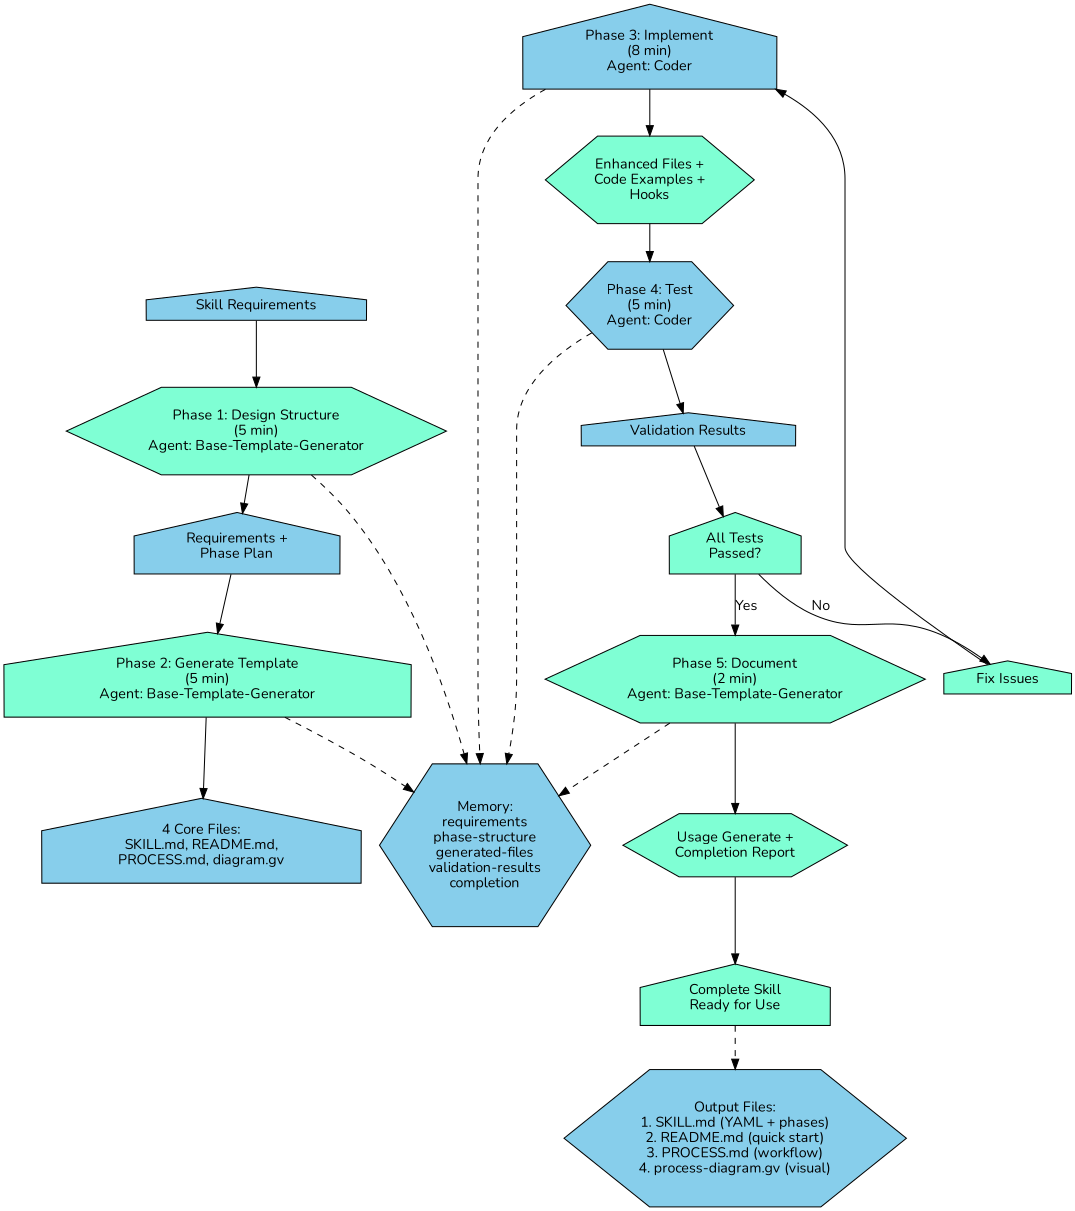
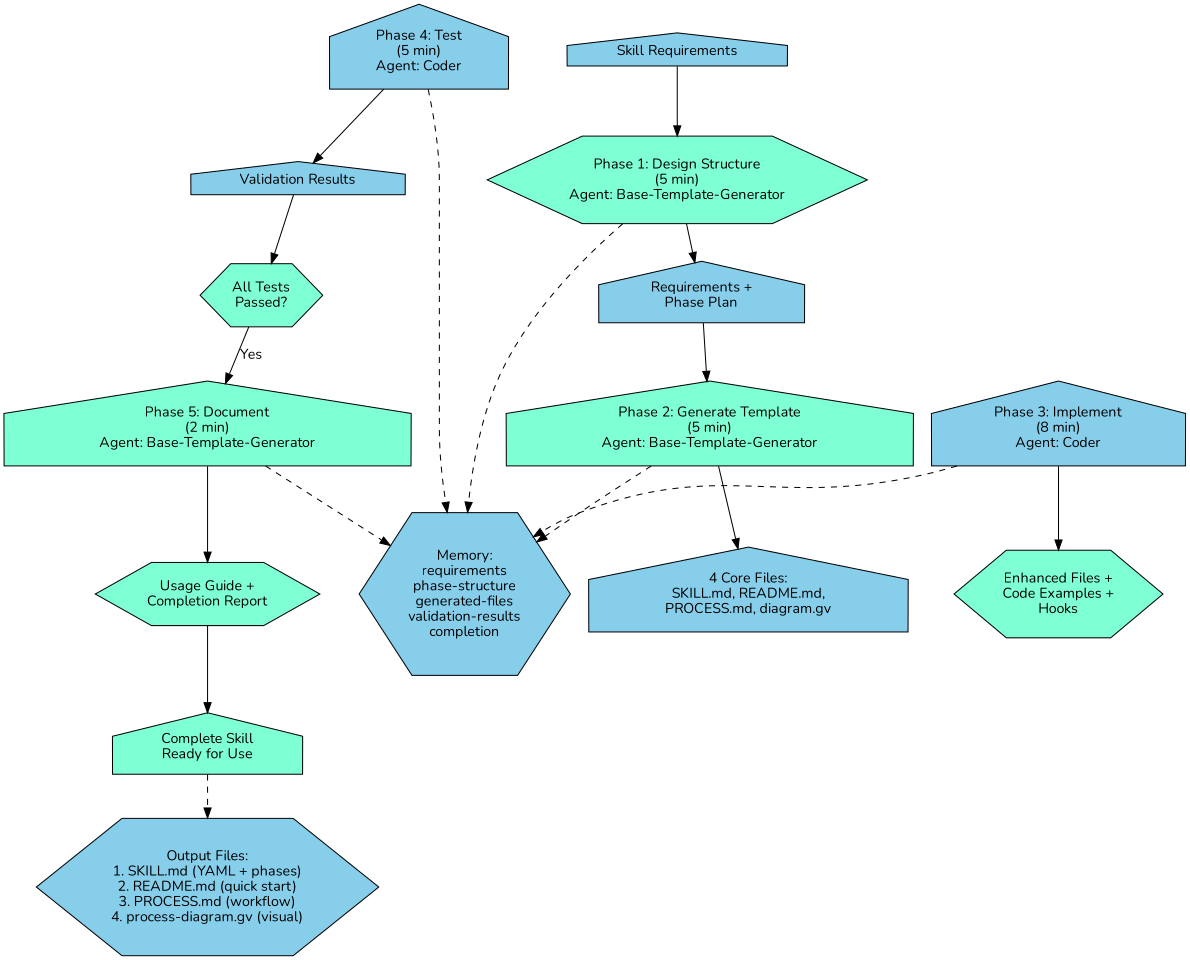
edge "Enhanced Files + Code Examples + Hooks" -> "Phase 4: Test (5 min) Agent: Coder": removed
node "Phase 4: Test (5 min) Agent: Coder": shape hexagon -> house
node "All Tests Passed?": shape house -> hexagon
node "Phase 5: Document (2 min) Agent: Base-Template-Generator": shape hexagon -> house
node "Fix Issues": removed
node "Usage Generate + Completion Report": label "Usage Generate + Completion Report" -> "Usage Guide + Completion Report"
